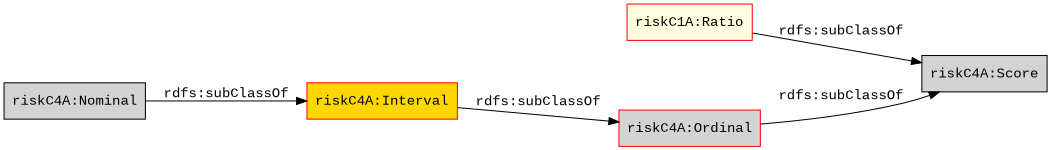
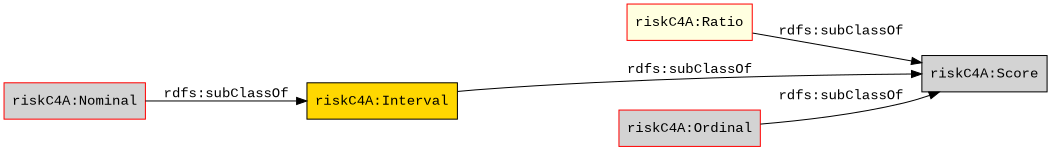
node "riskC1A:Ratio": label "riskC1A:Ratio" -> "riskC4A:Ratio"
node "riskC4A:Nominal": color black -> red
node "riskC4A:Interval": color red -> black
edge "riskC4A:Interval" -> "riskC4A:Ordinal": now "riskC4A:Interval" -> "riskC4A:Score"
